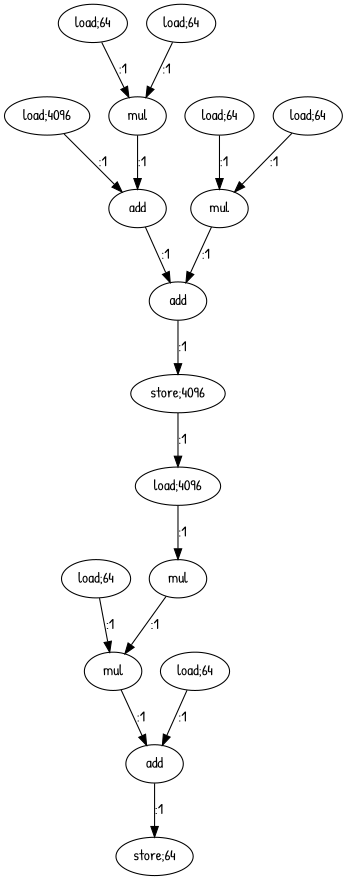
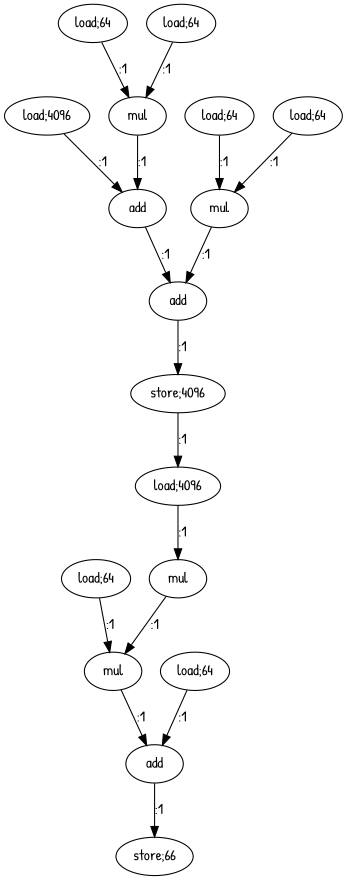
node "store;64": label "store;64" -> "store;66"
